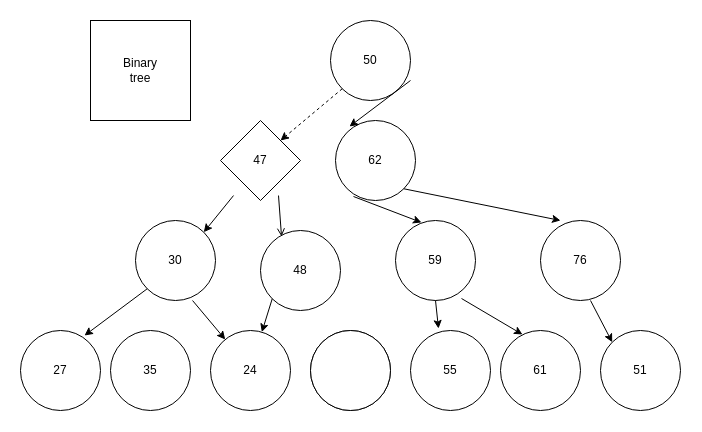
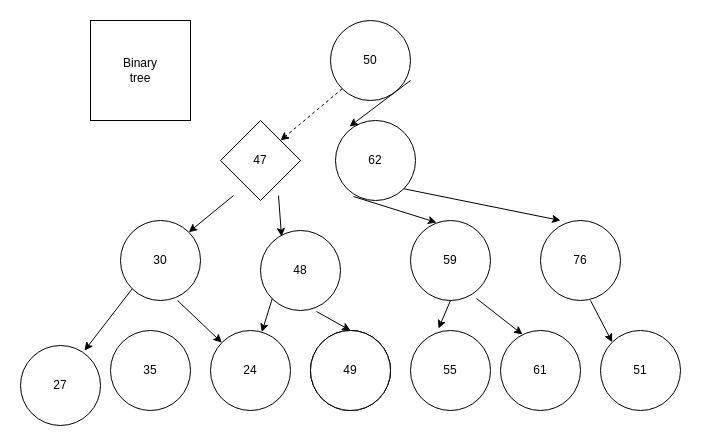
edge "47" -> "48": arrowhead open -> classic
node "30": moved (176, 261) -> (161, 261)
node "59": moved (436, 261) -> (451, 261)
edge "48" -> "49": added
node "27": moved (61, 371) -> (61, 386)
node "49": added
